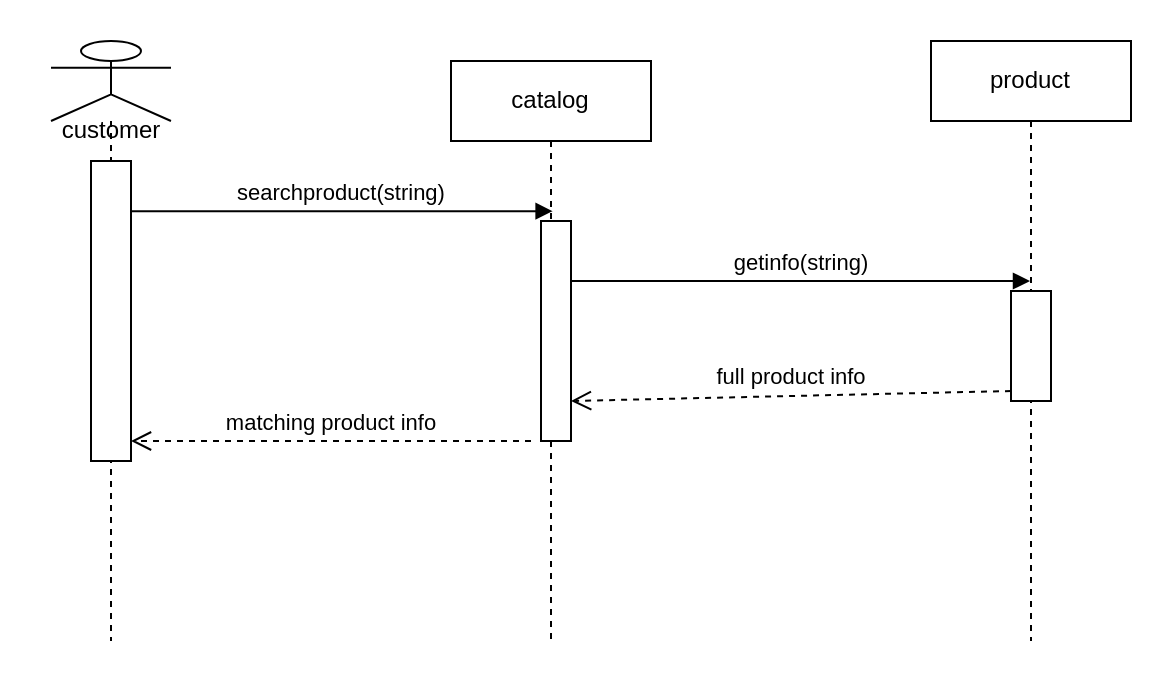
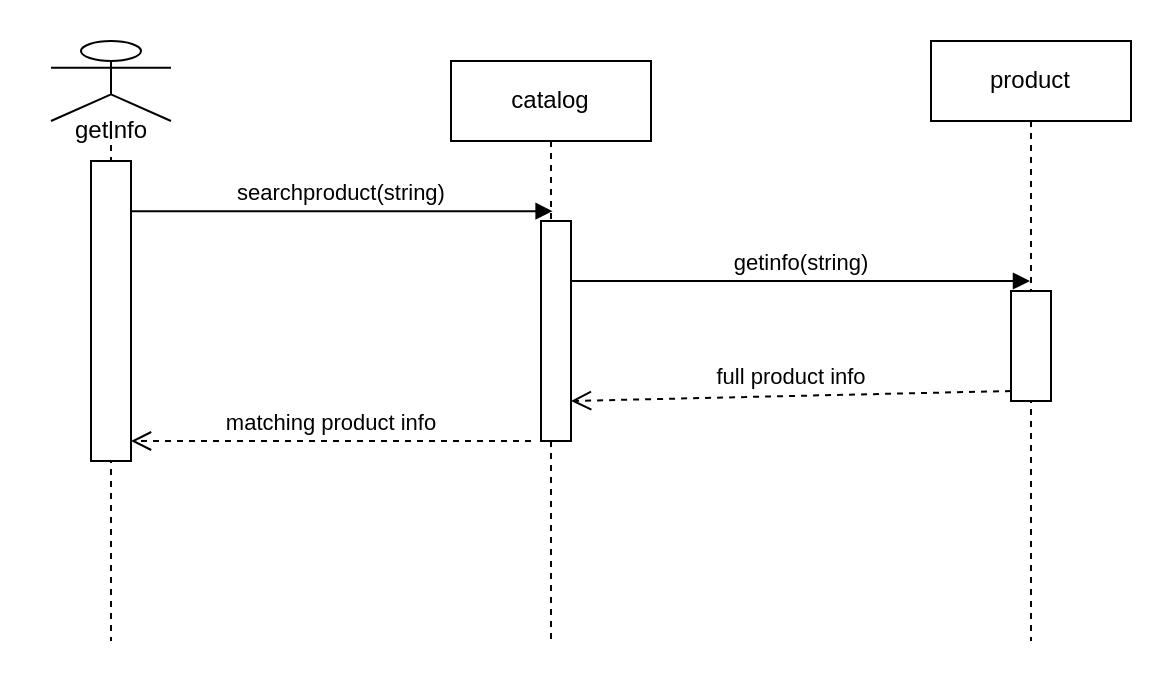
node "customer": label "customer" -> "getinfo"
